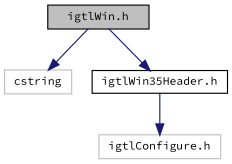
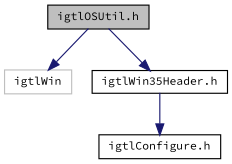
node "igtlWin.h": label "igtlWin.h" -> "igtlOSUtil.h"
node "cstring": label "cstring" -> "igtlWin"
node "igtlConfigure.h": color grey75 -> black
